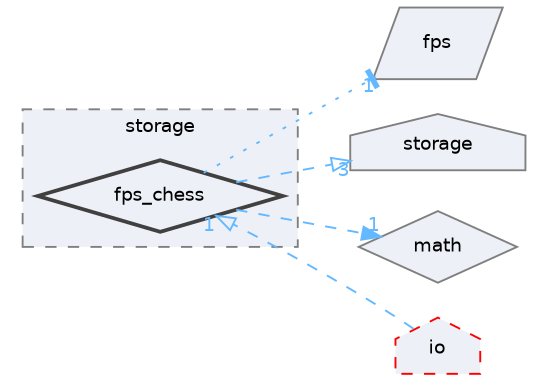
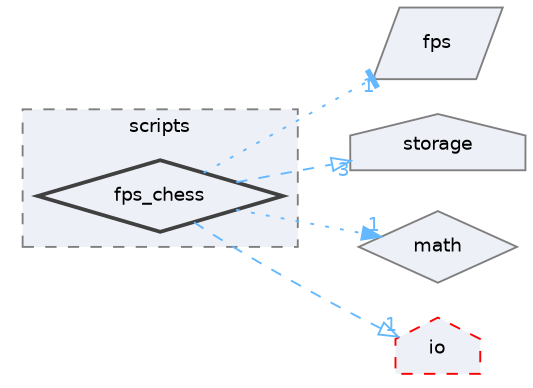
cluster "storage": label "storage" -> "scripts"
edge "fps_chess" -> "math": style dashed -> dotted
edge "io" -> "fps_chess": reversed
